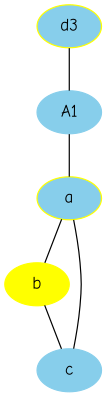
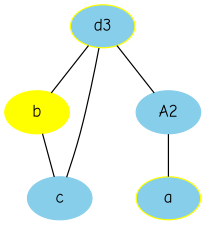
node "A1": label "A1" -> "A2"
edge "a" -- "b": now "d3" -- "b"
edge "a" -- "c": now "d3" -- "c"
